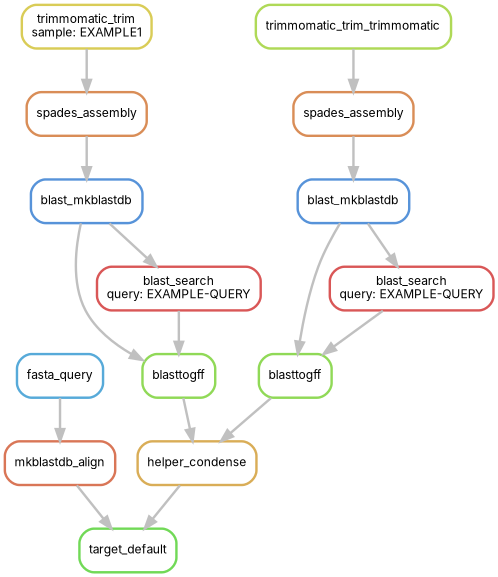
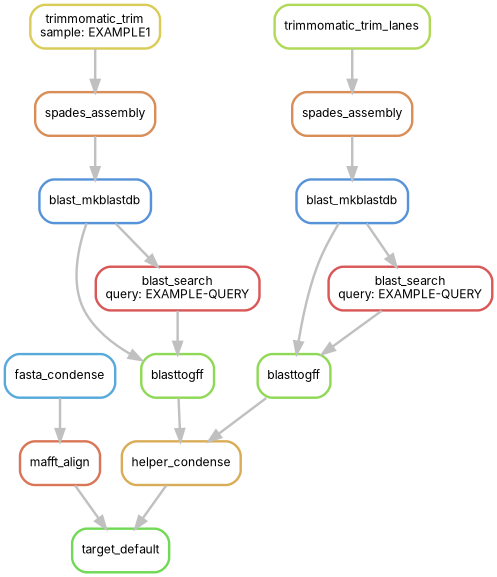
node "trimmomatic_trim_trimmomatic": label "trimmomatic_trim_trimmomatic" -> "trimmomatic_trim_lanes"
node "fasta_query": label "fasta_query" -> "fasta_condense"
node "mkblastdb_align": label "mkblastdb_align" -> "mafft_align"
